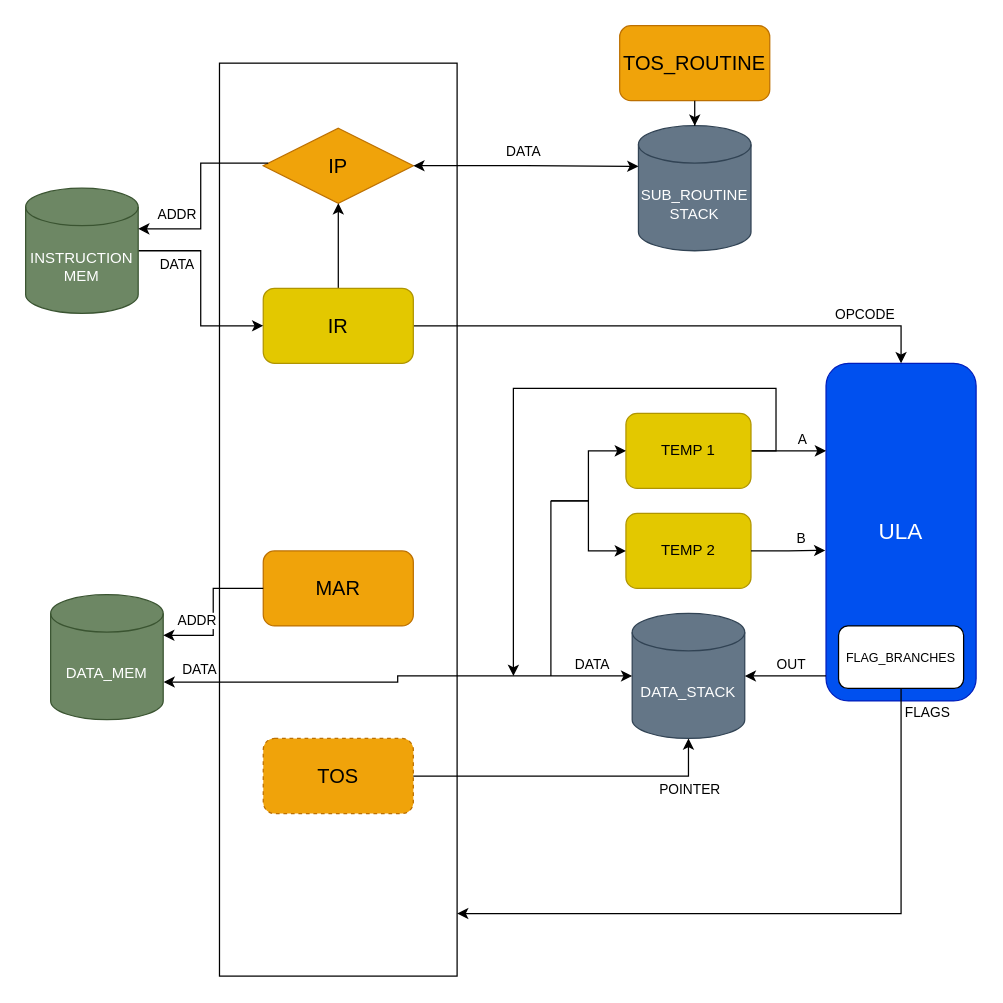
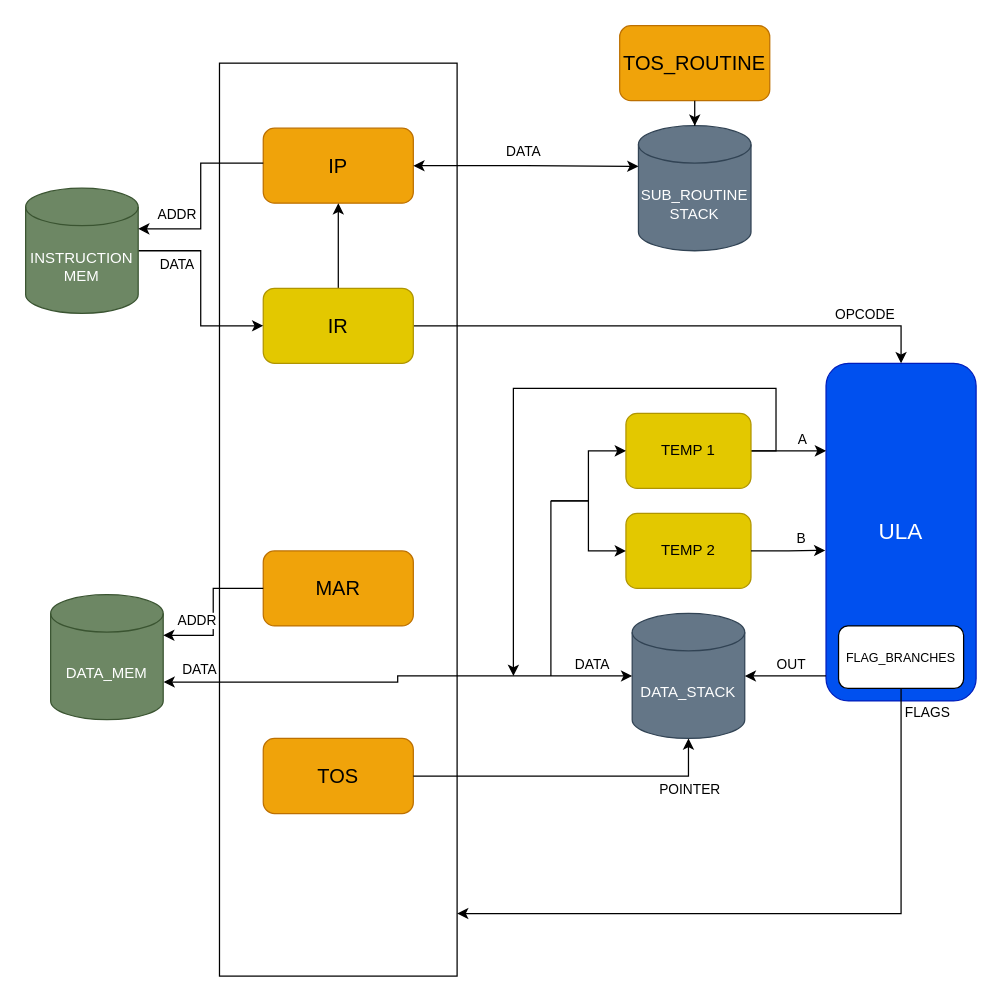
node "IP": shape diamond -> rounded rectangle
node "TOS": style dashed -> solid
